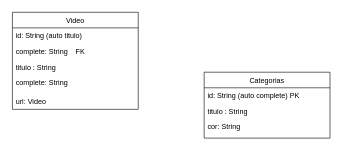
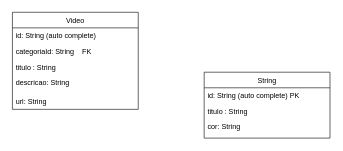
node "id: String (auto titulo)": label "id: String (auto titulo)" -> "id: String (auto complete)"
node "complete: String FK": label "complete: String FK" -> "categoriaId: String FK"
node "Categorias": label "Categorias" -> "String"
node "complete: String": label "complete: String" -> "descricao: String"
node "url: Video": label "url: Video" -> "url: String"
